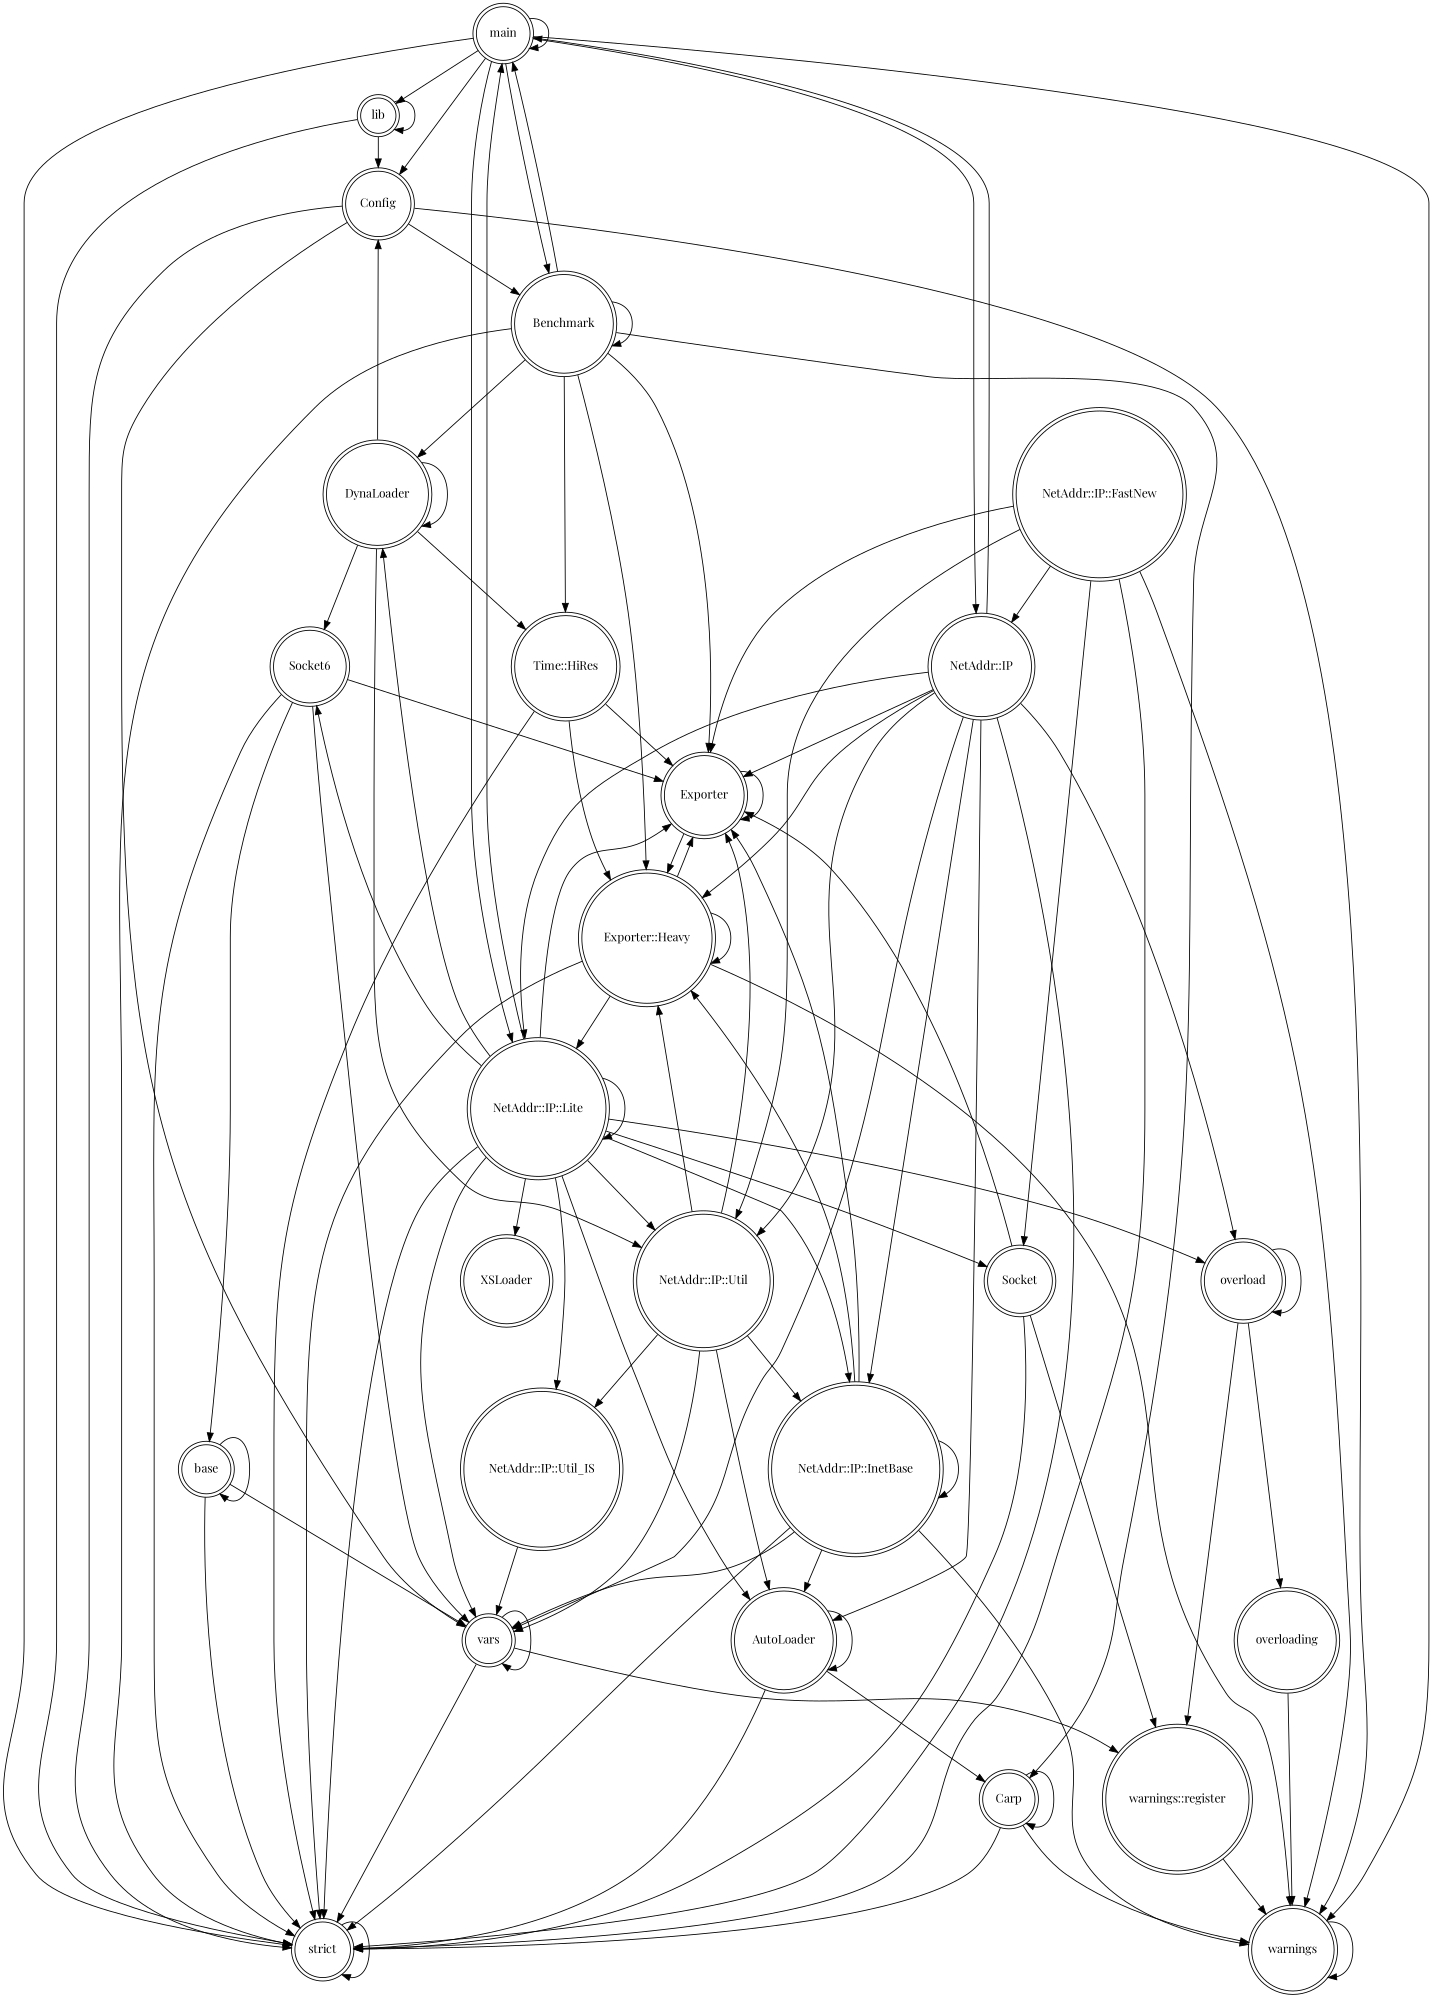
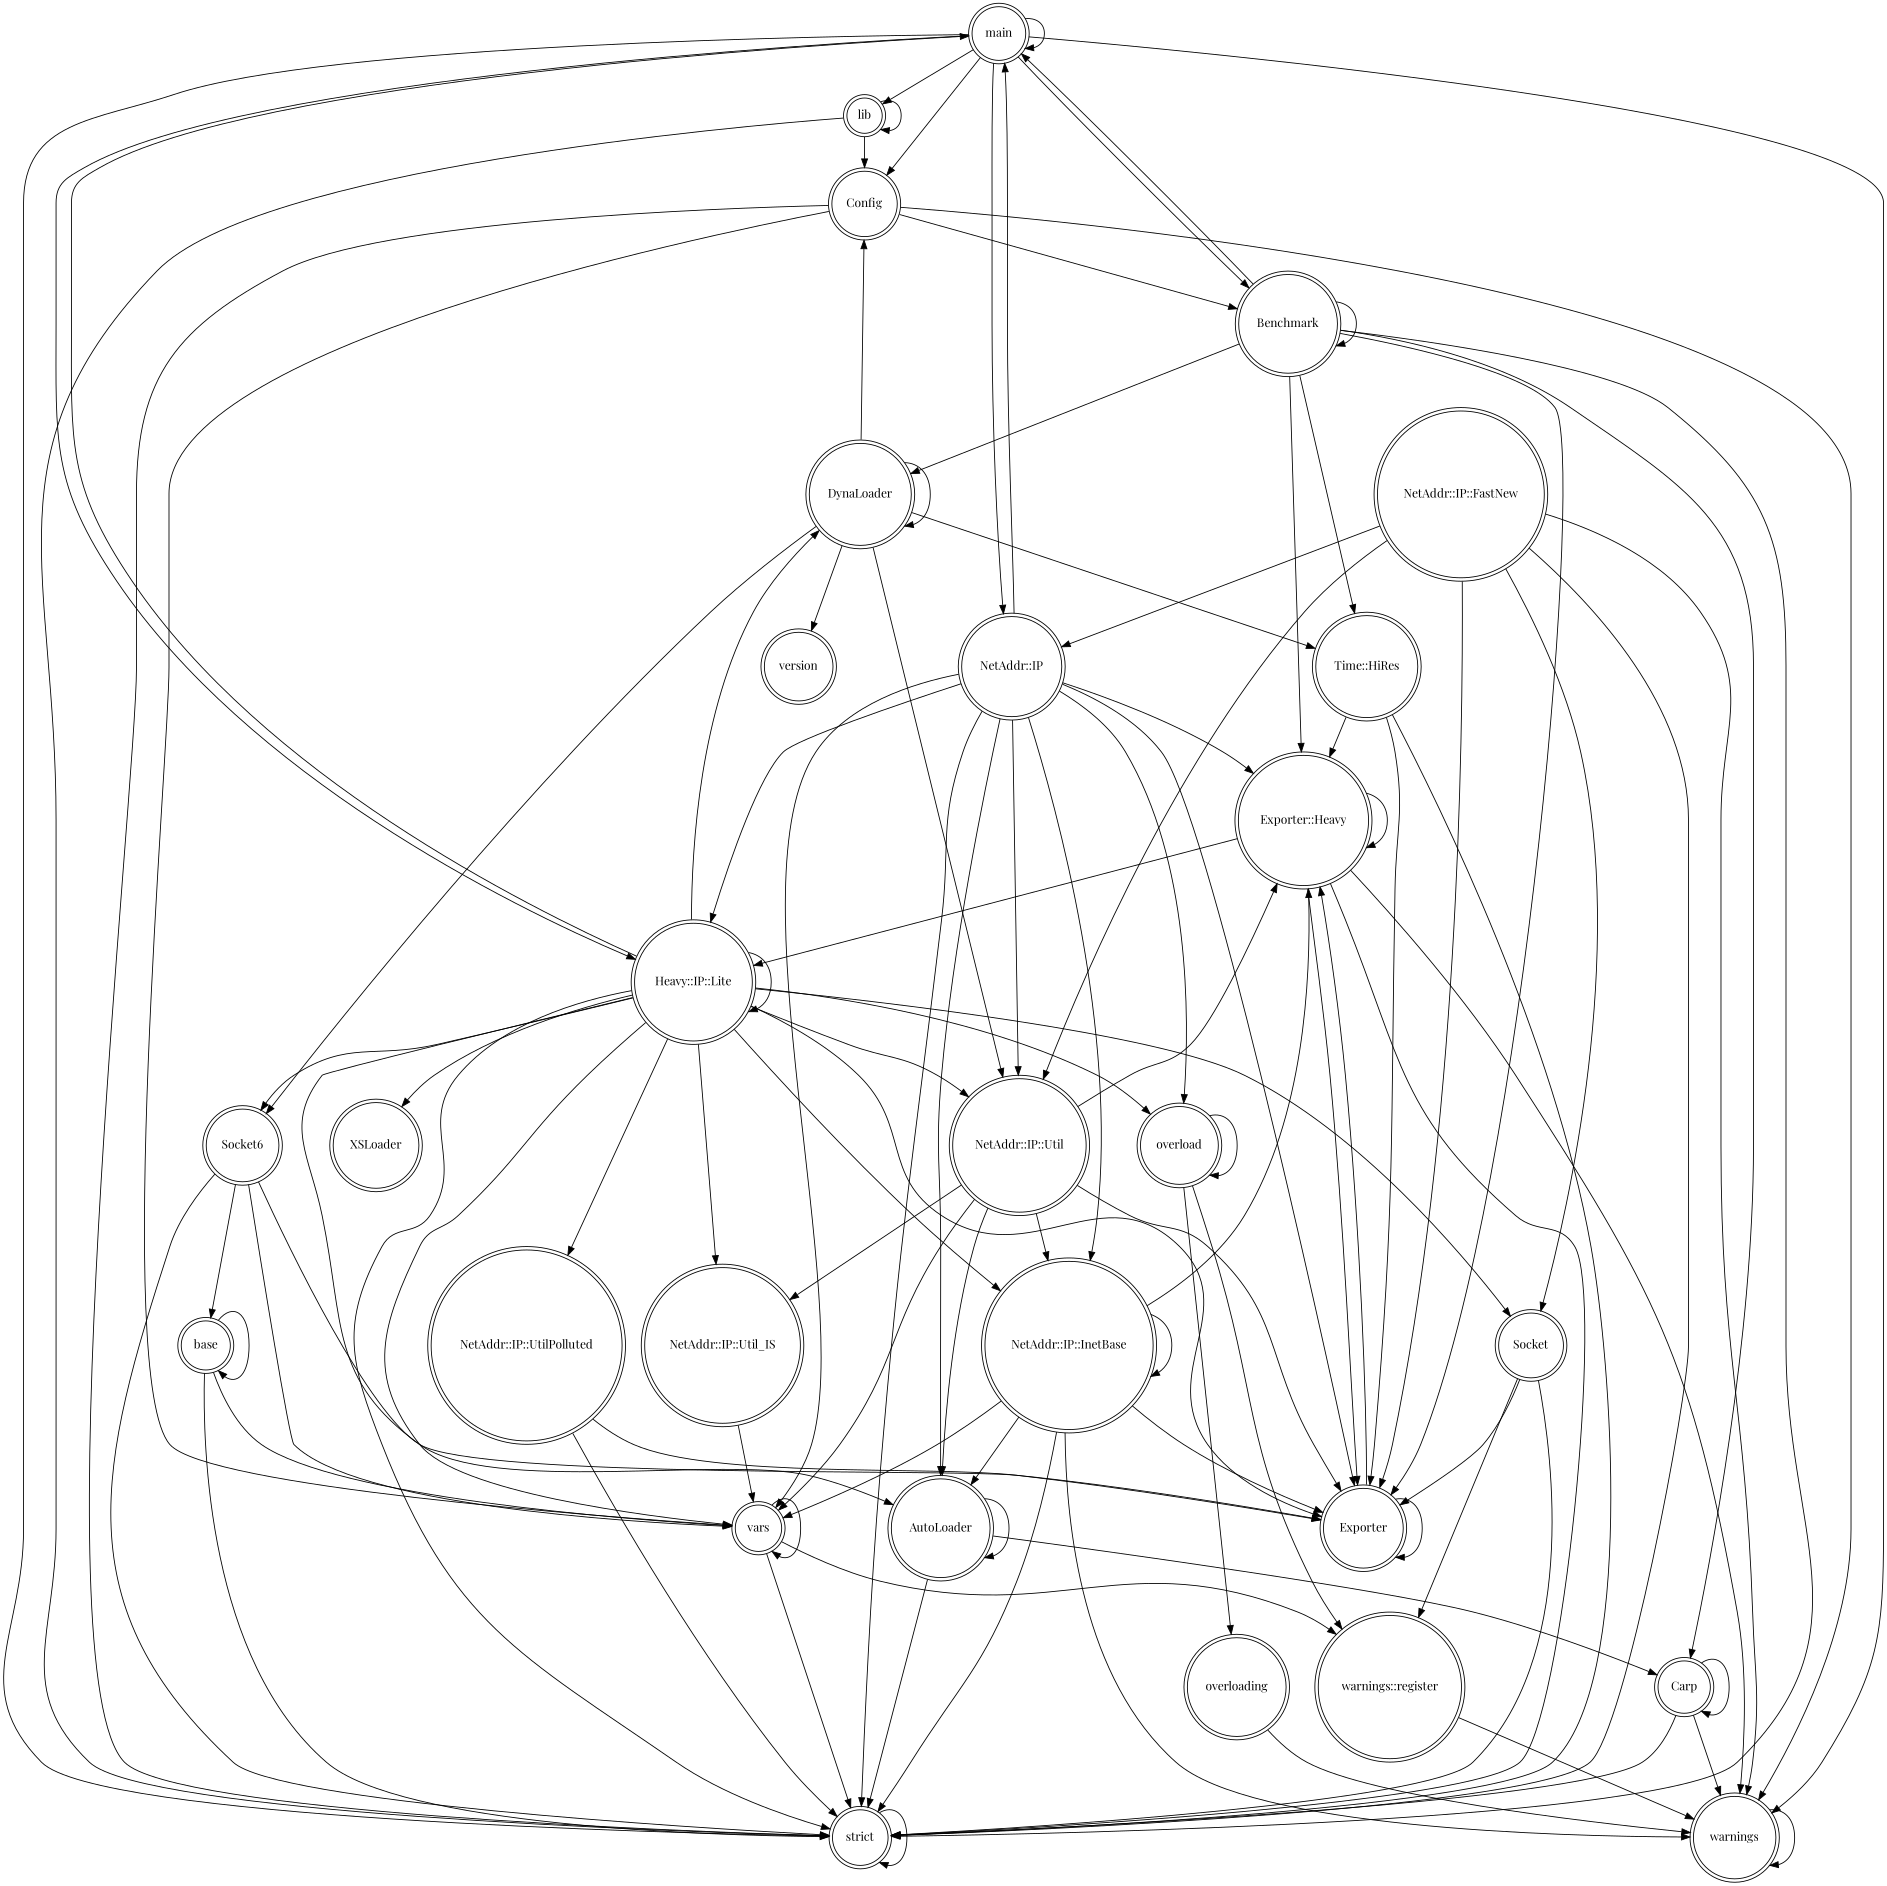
node "version": added
node "NetAddr::IP::Lite": label "NetAddr::IP::Lite" -> "Heavy::IP::Lite"
node "NetAddr::IP::UtilPolluted": added
